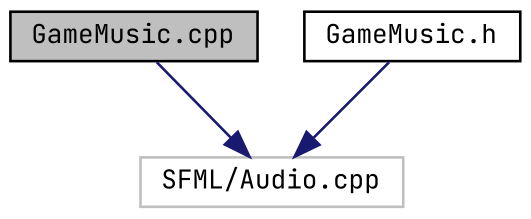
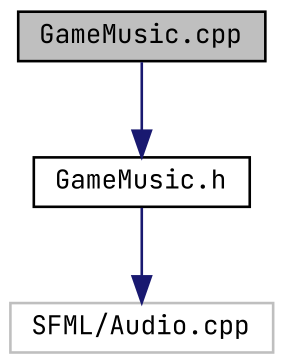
edge "GameMusic.cpp" -> "SFML/Audio.cpp": now "GameMusic.cpp" -> "GameMusic.h"
